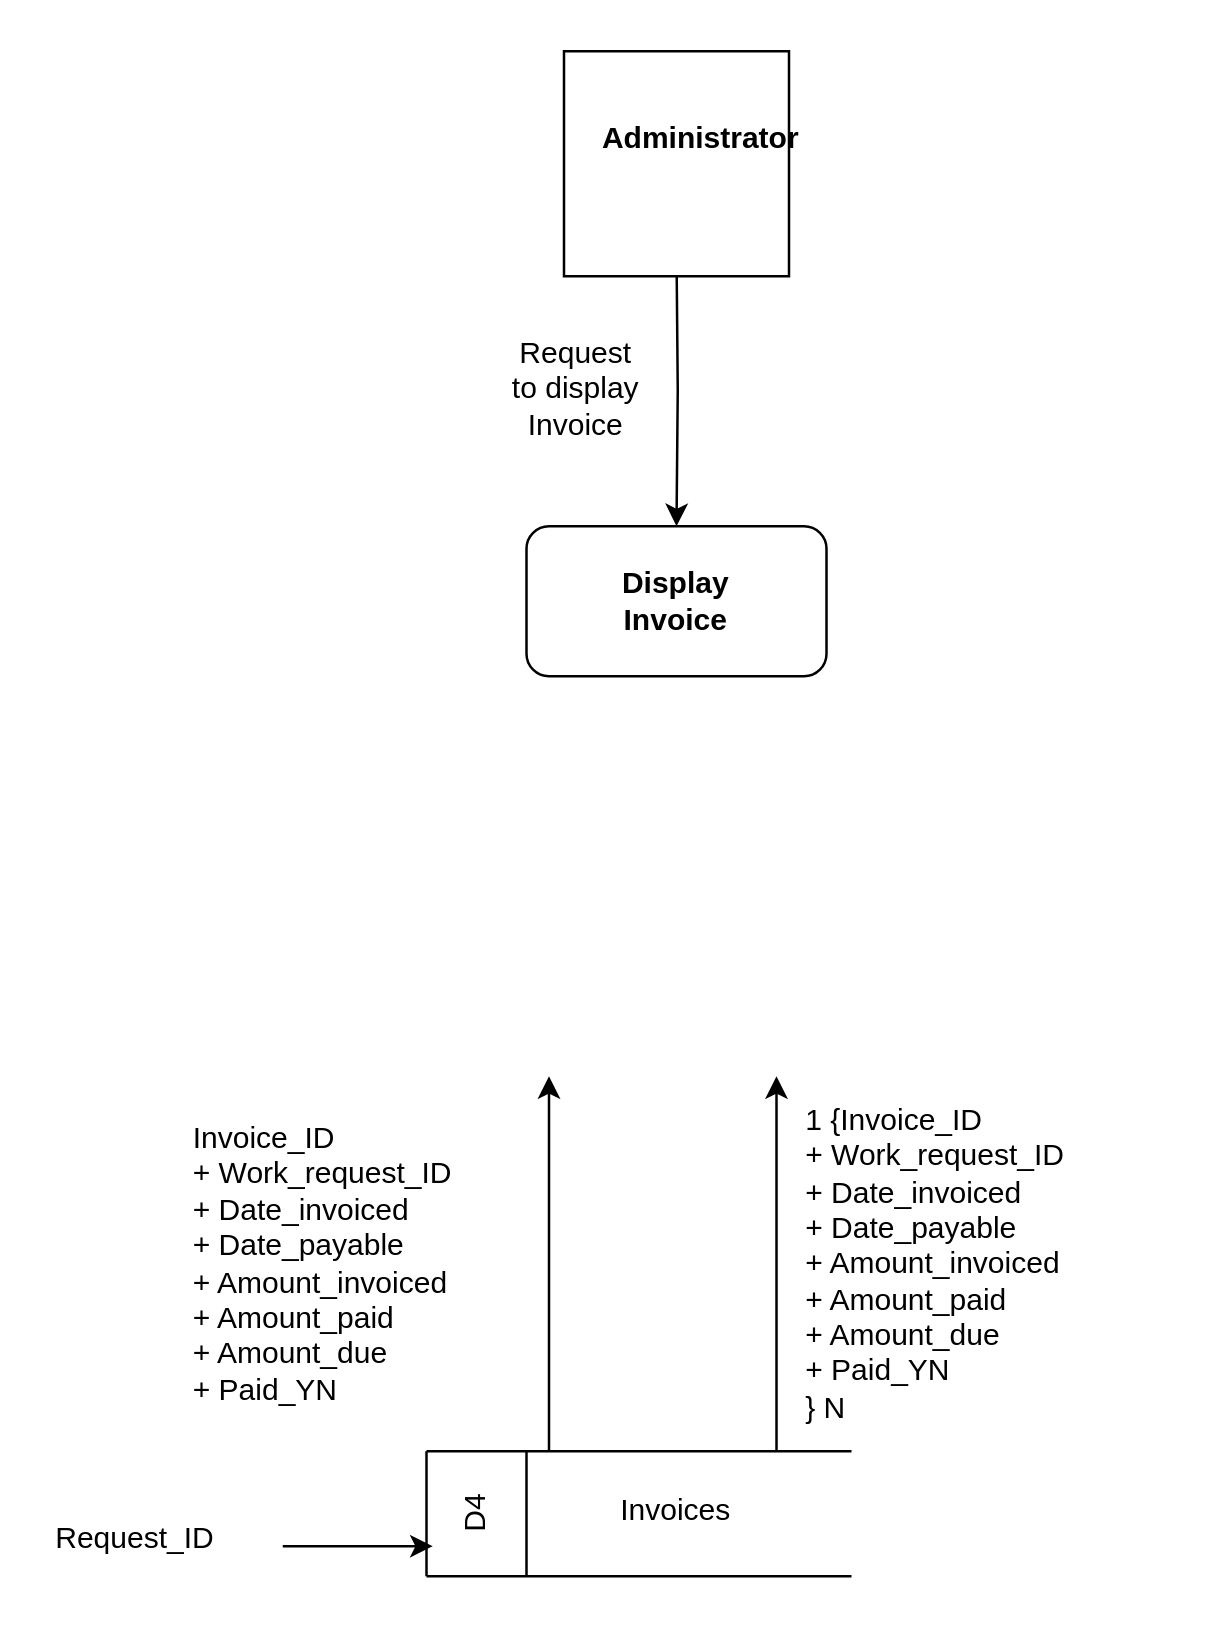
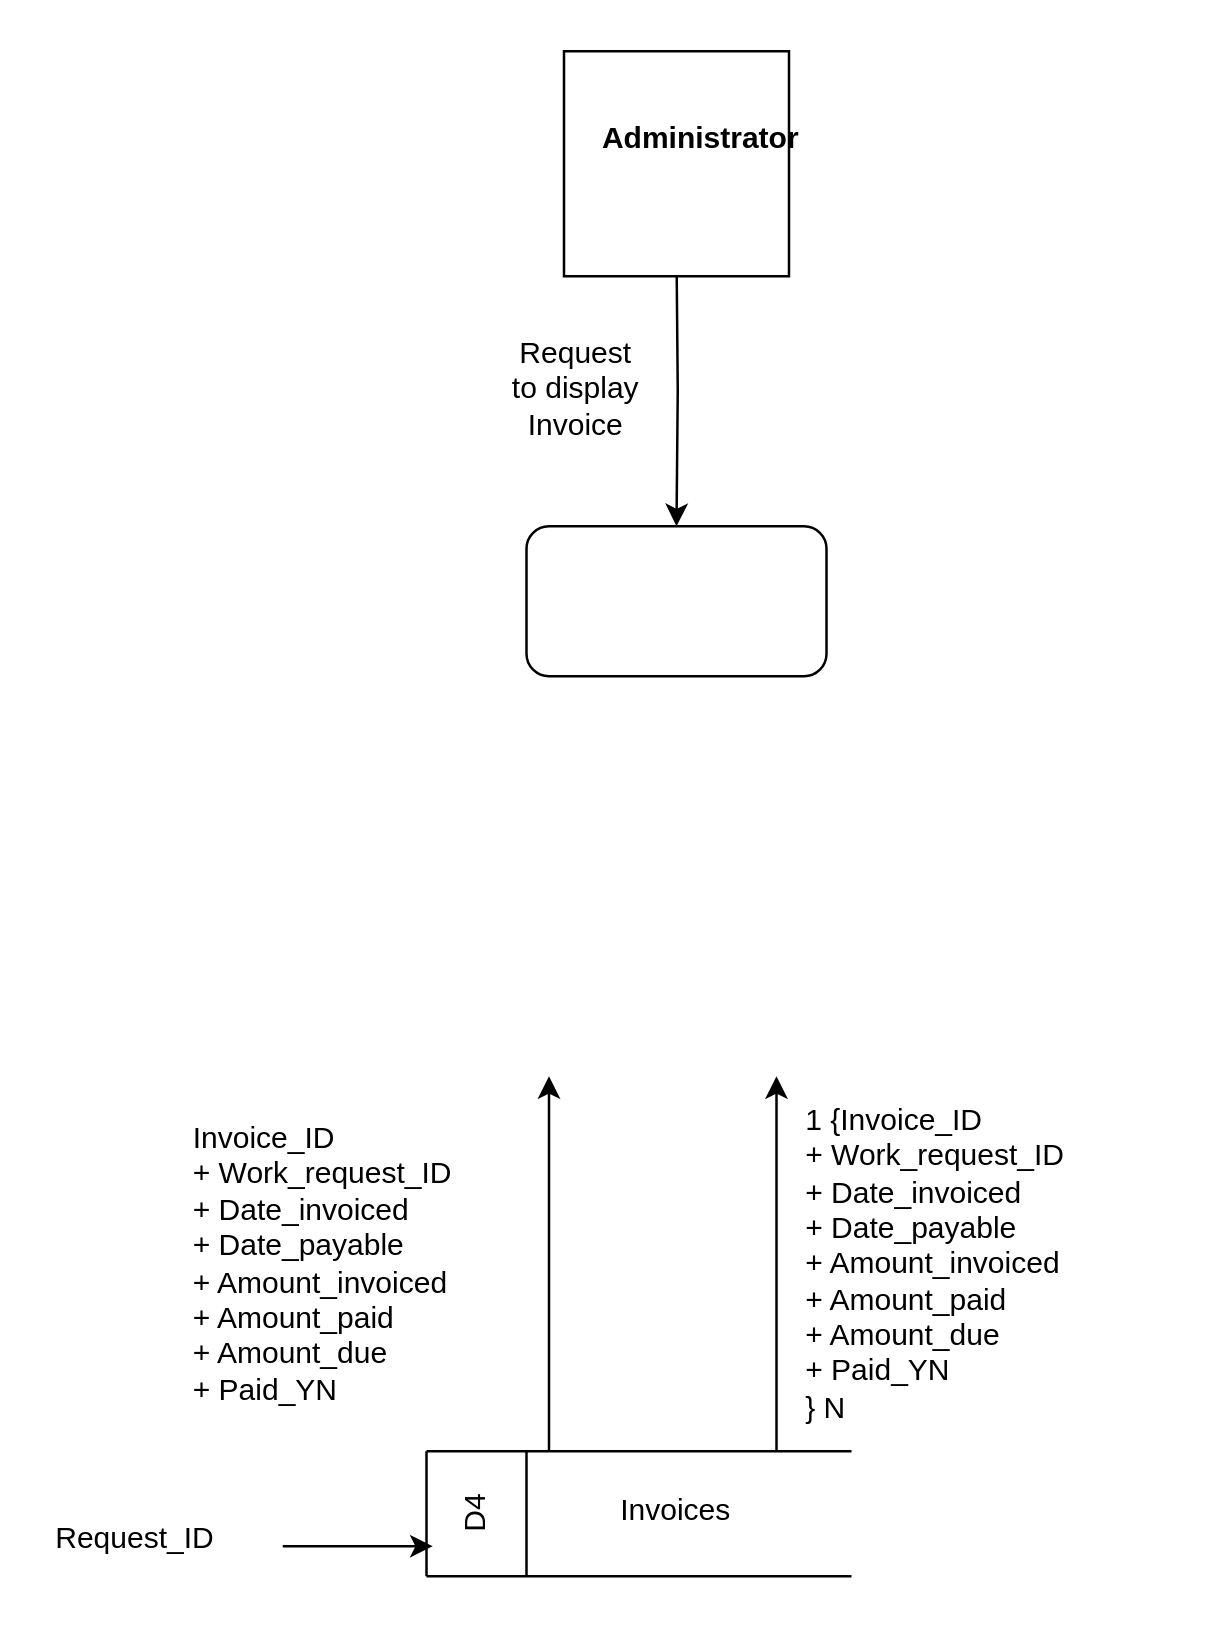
node "Display Invoice": removed
